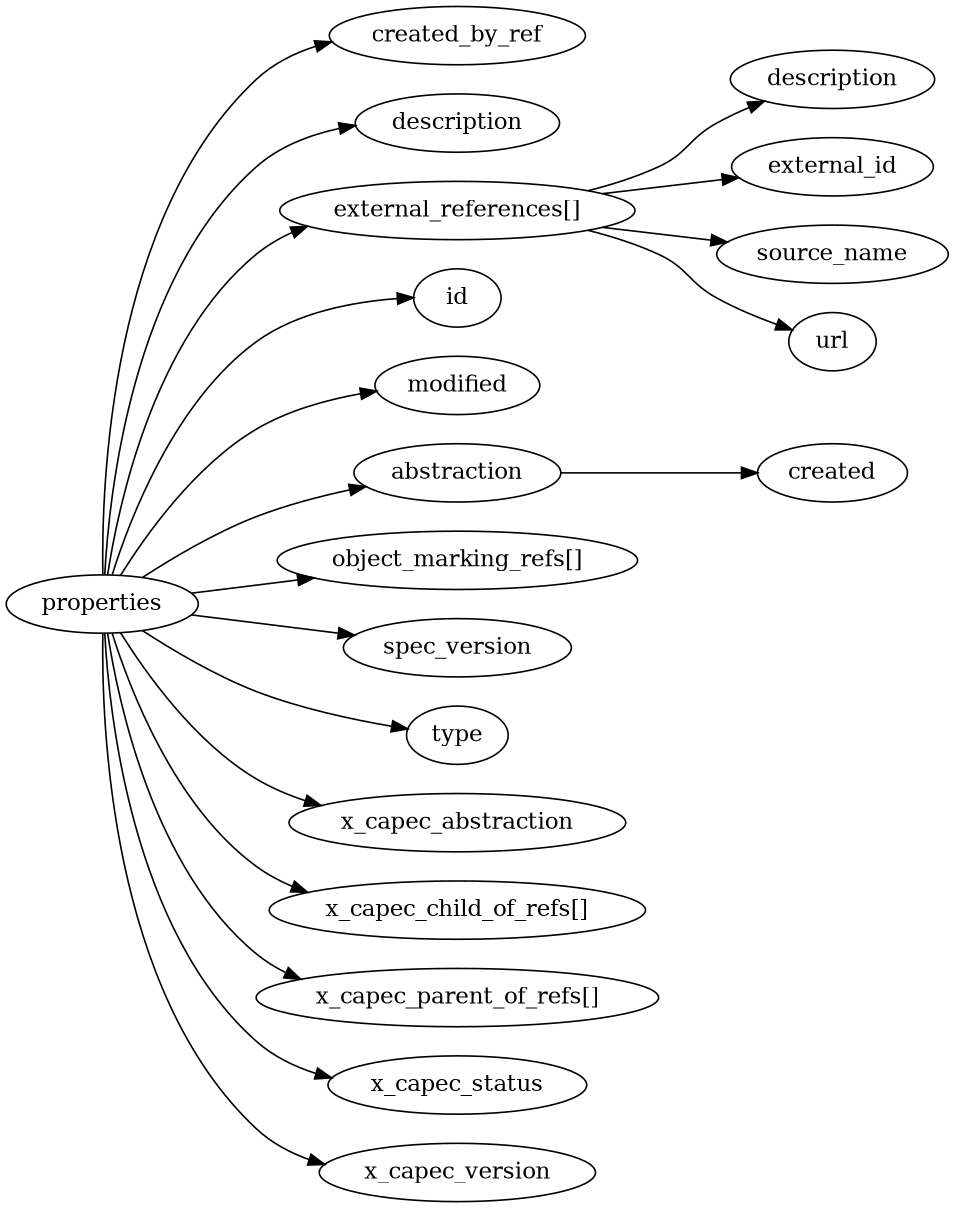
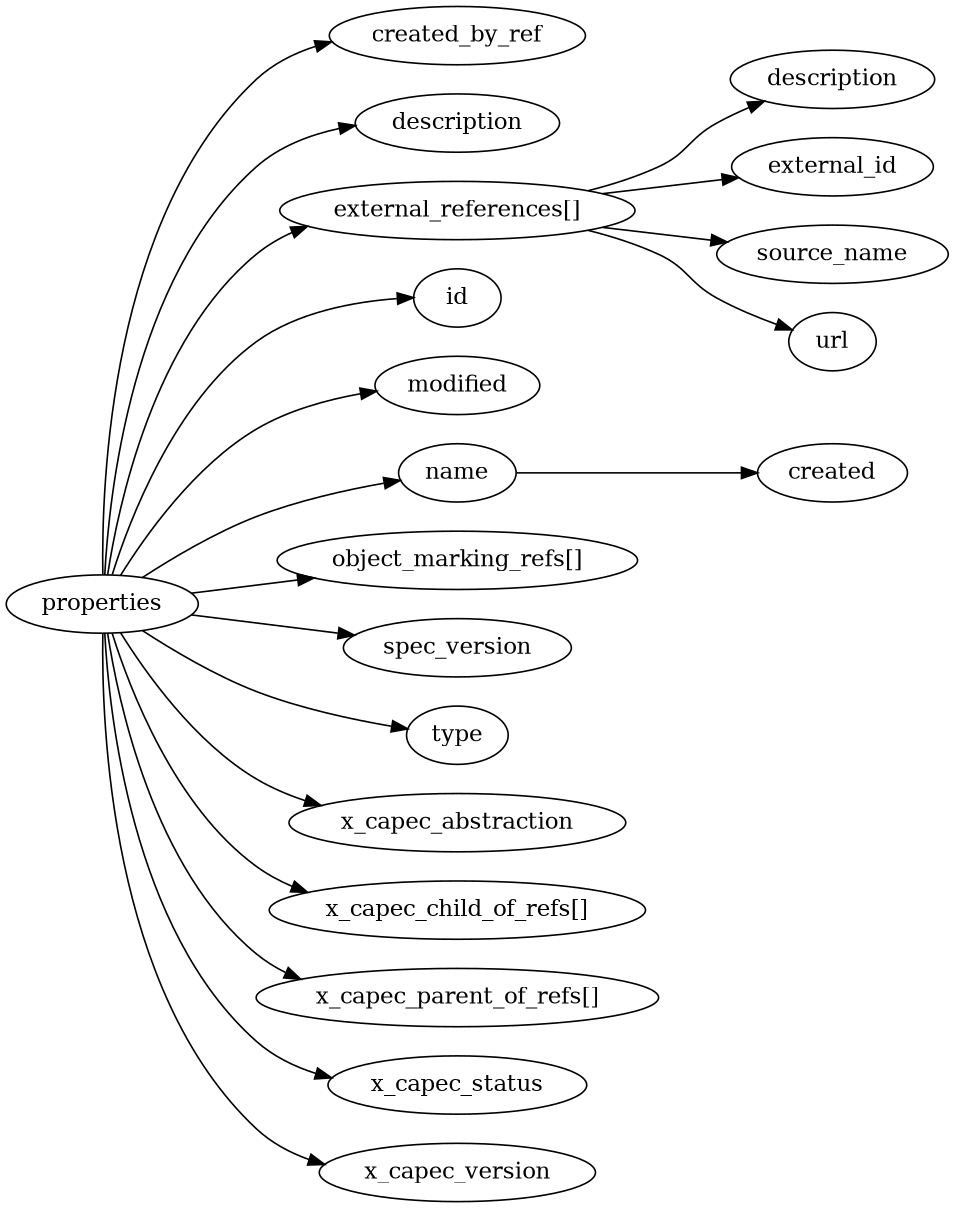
node "abstraction": label "abstraction" -> "name"
